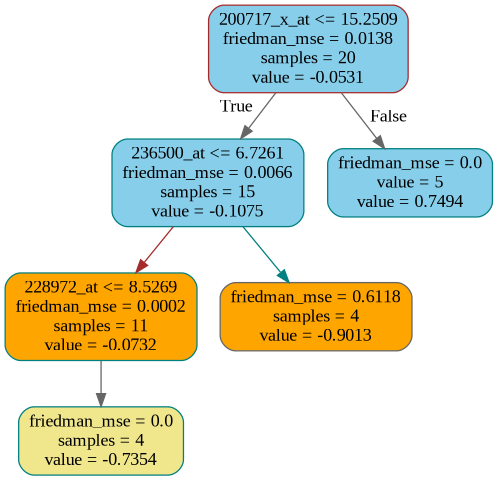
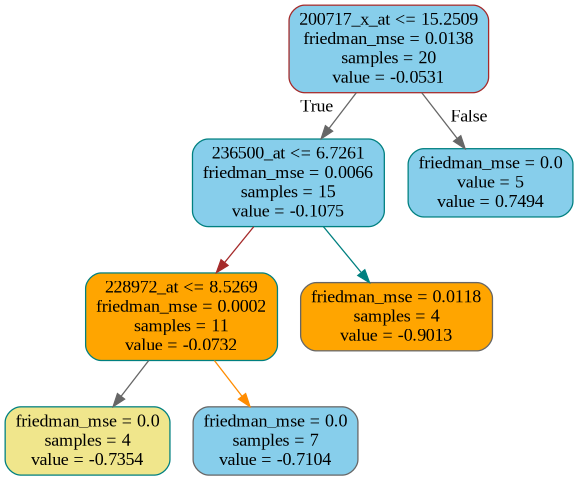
node "friedman_mse = 0.6118 samples = 4 value = -0.9013": label "friedman_mse = 0.6118 samples = 4 value = -0.9013" -> "friedman_mse = 0.0118 samples = 4 value = -0.9013"
node "friedman_mse = 0.0 samples = 7 value = -0.7104": added
